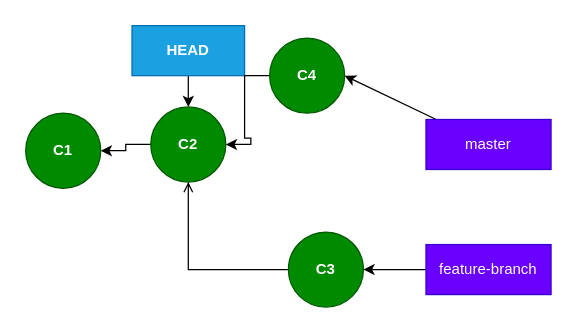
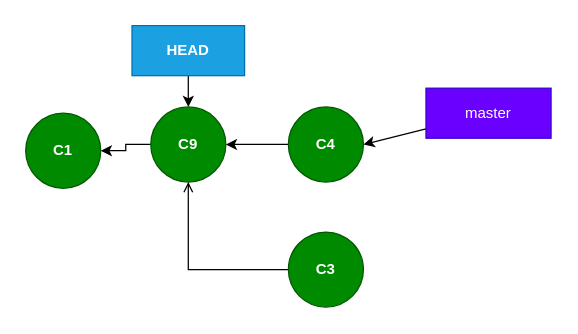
node "C4": moved (307, 76) -> (326, 144)
node "C2": label "C2" -> "C9"
node "master": moved (488, 144) -> (488, 113)
edge "feature-branch" -> "C3": removed
node "feature-branch": removed
